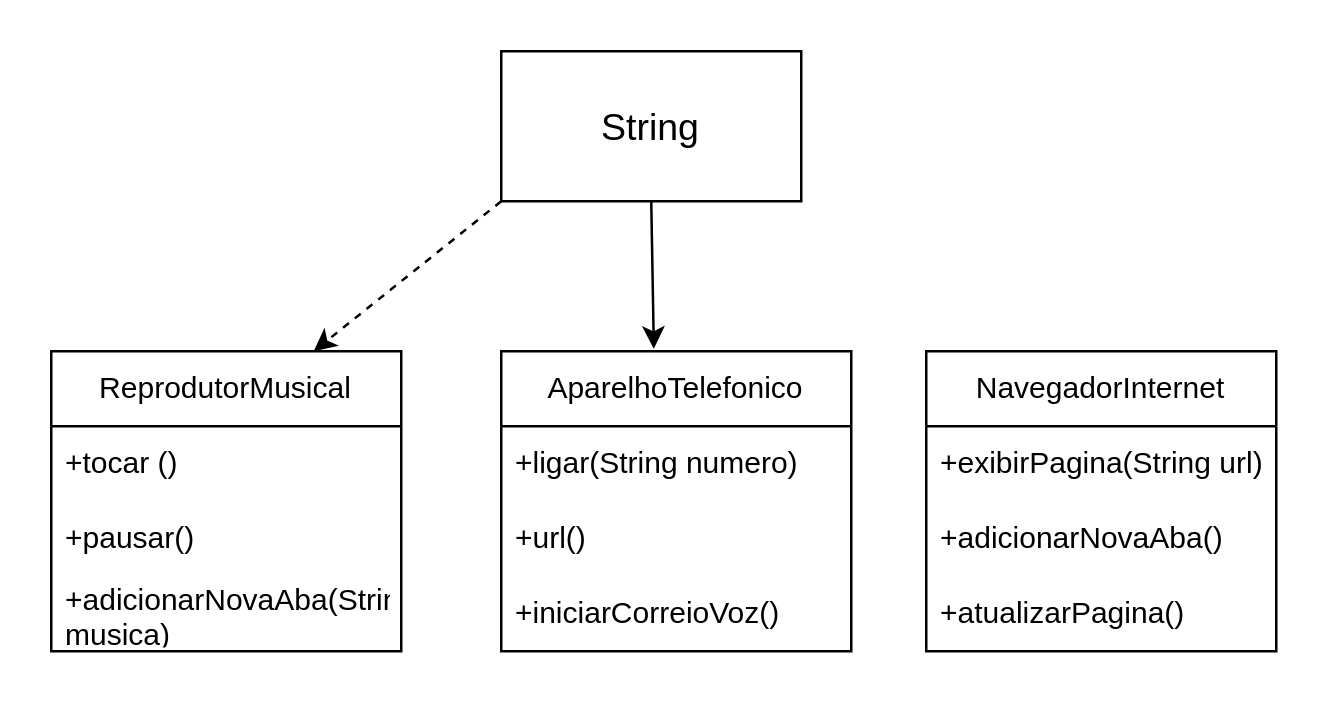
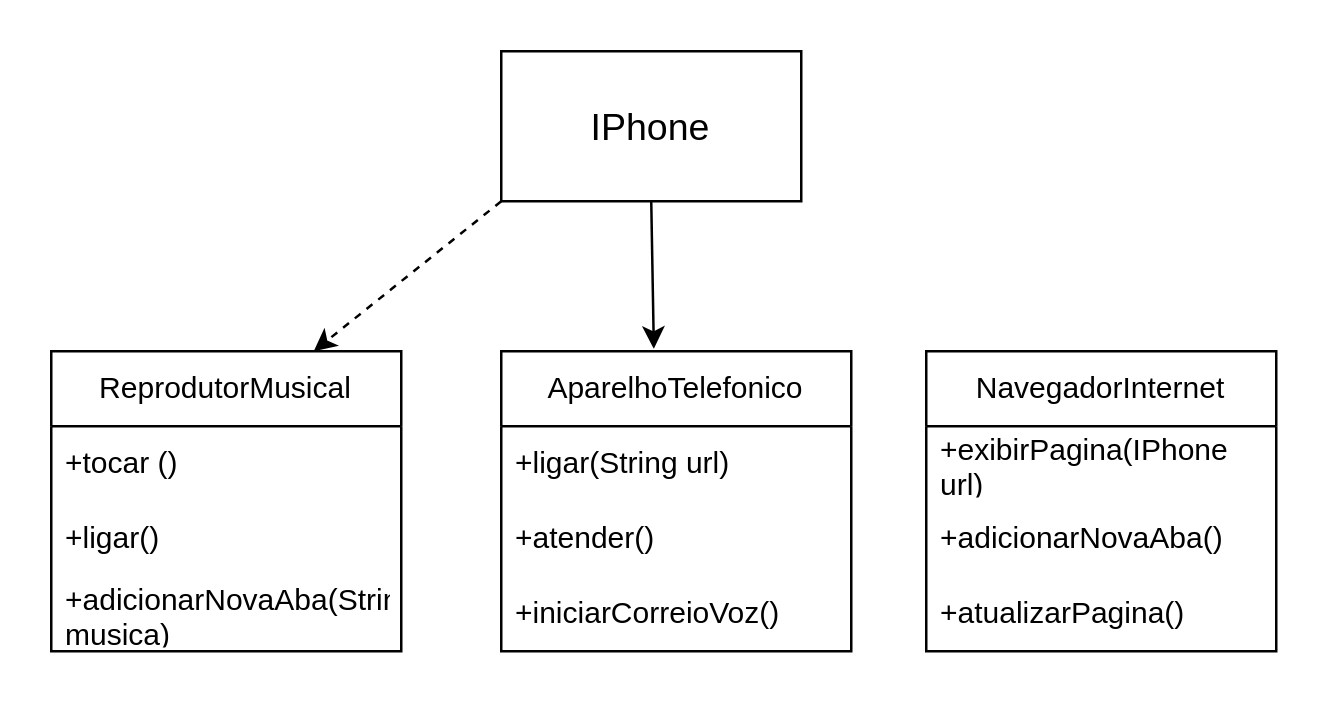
node "String": label "String" -> "IPhone"
node "+ligar(String numero)": label "+ligar(String numero)" -> "+ligar(String url)"
node "+exibirPagina(String url)": label "+exibirPagina(String url)" -> "+exibirPagina(IPhone url)"
node "+pausar()": label "+pausar()" -> "+ligar()"
node "+url()": label "+url()" -> "+atender()"
